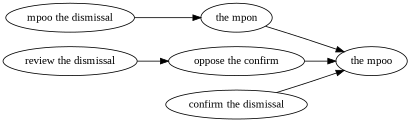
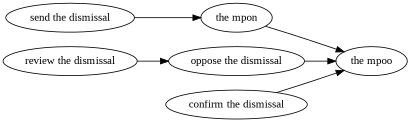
node "mpoo the dismissal": label "mpoo the dismissal" -> "send the dismissal"
node "oppose the confirm": label "oppose the confirm" -> "oppose the dismissal"
